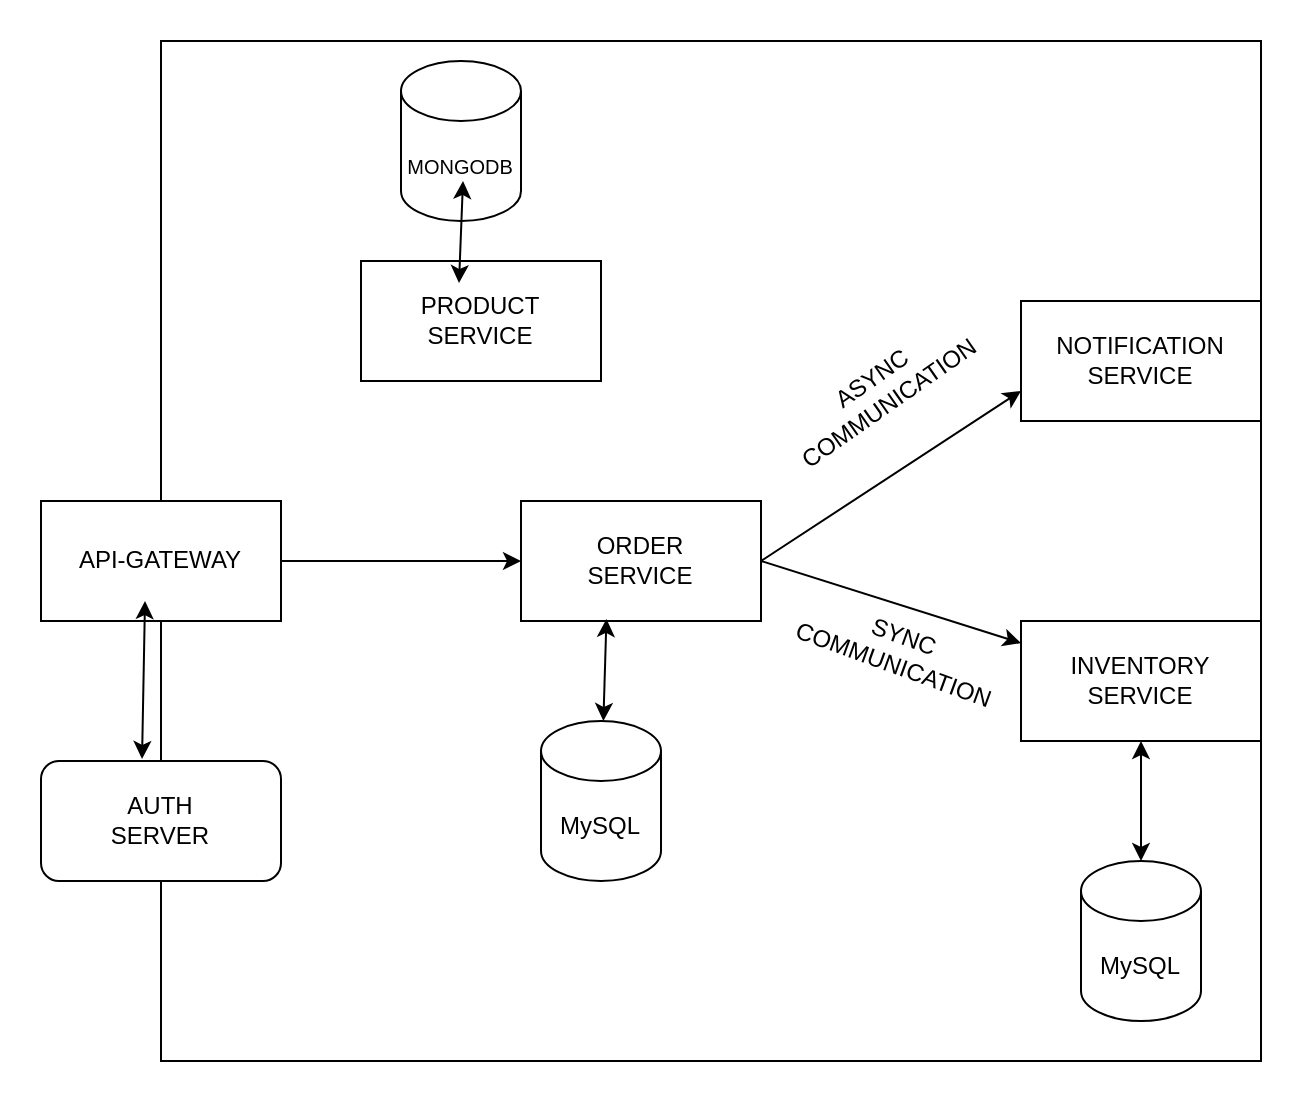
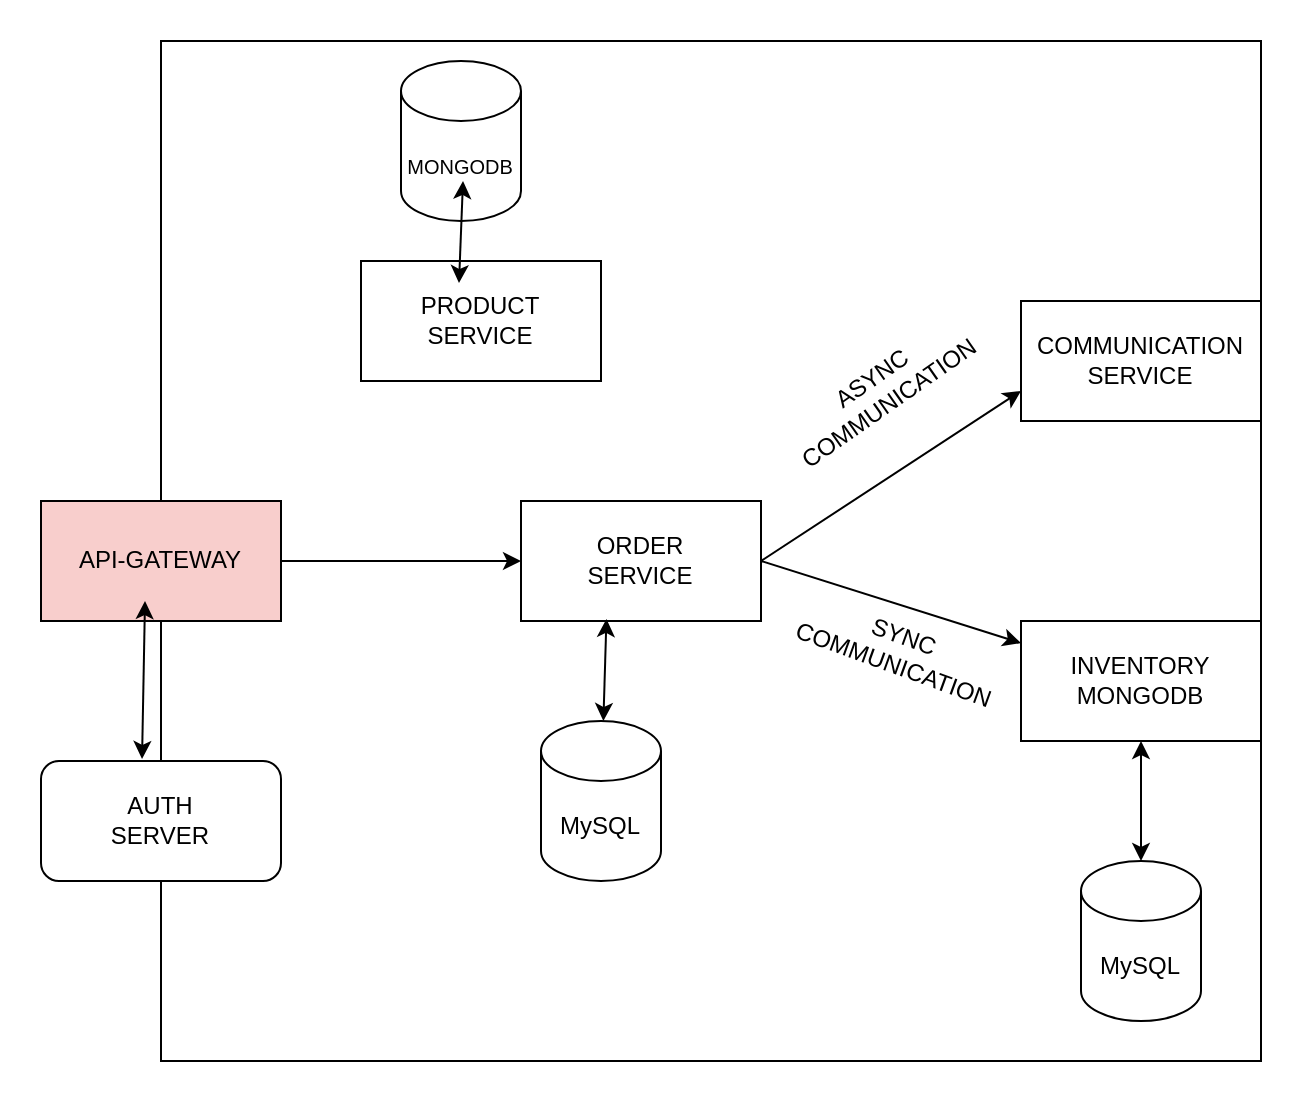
node "NOTIFICATION SERVICE": label "NOTIFICATION SERVICE" -> "COMMUNICATION SERVICE"
node "API-GATEWAY": fillcolor #ffffff -> #f8cecc
node "INVENTORY SERVICE": label "INVENTORY SERVICE" -> "INVENTORY MONGODB"
